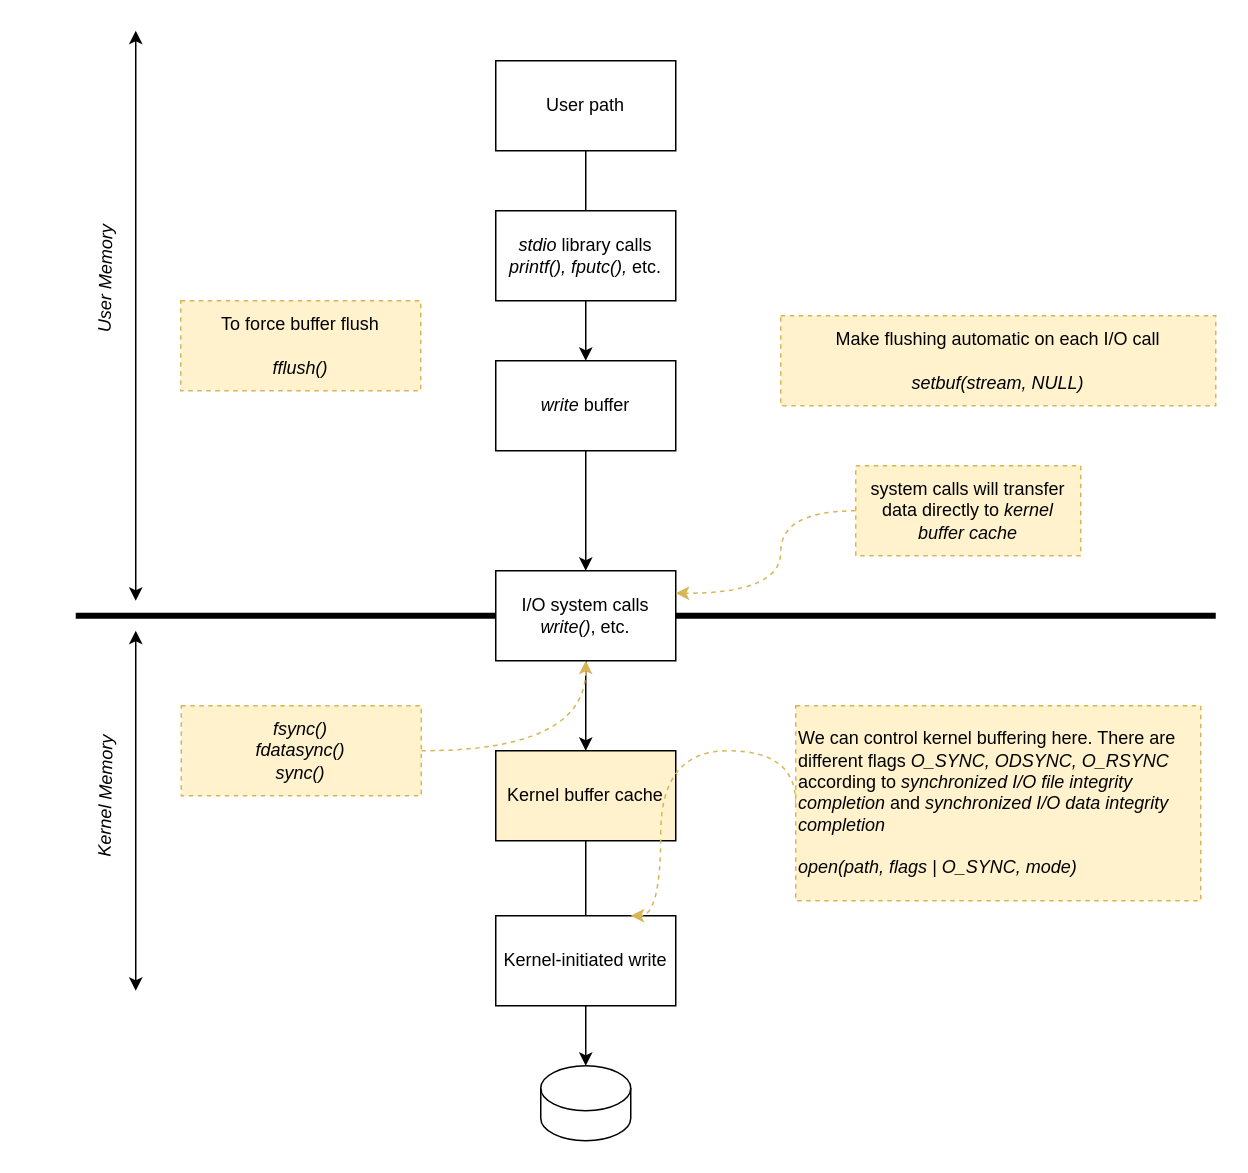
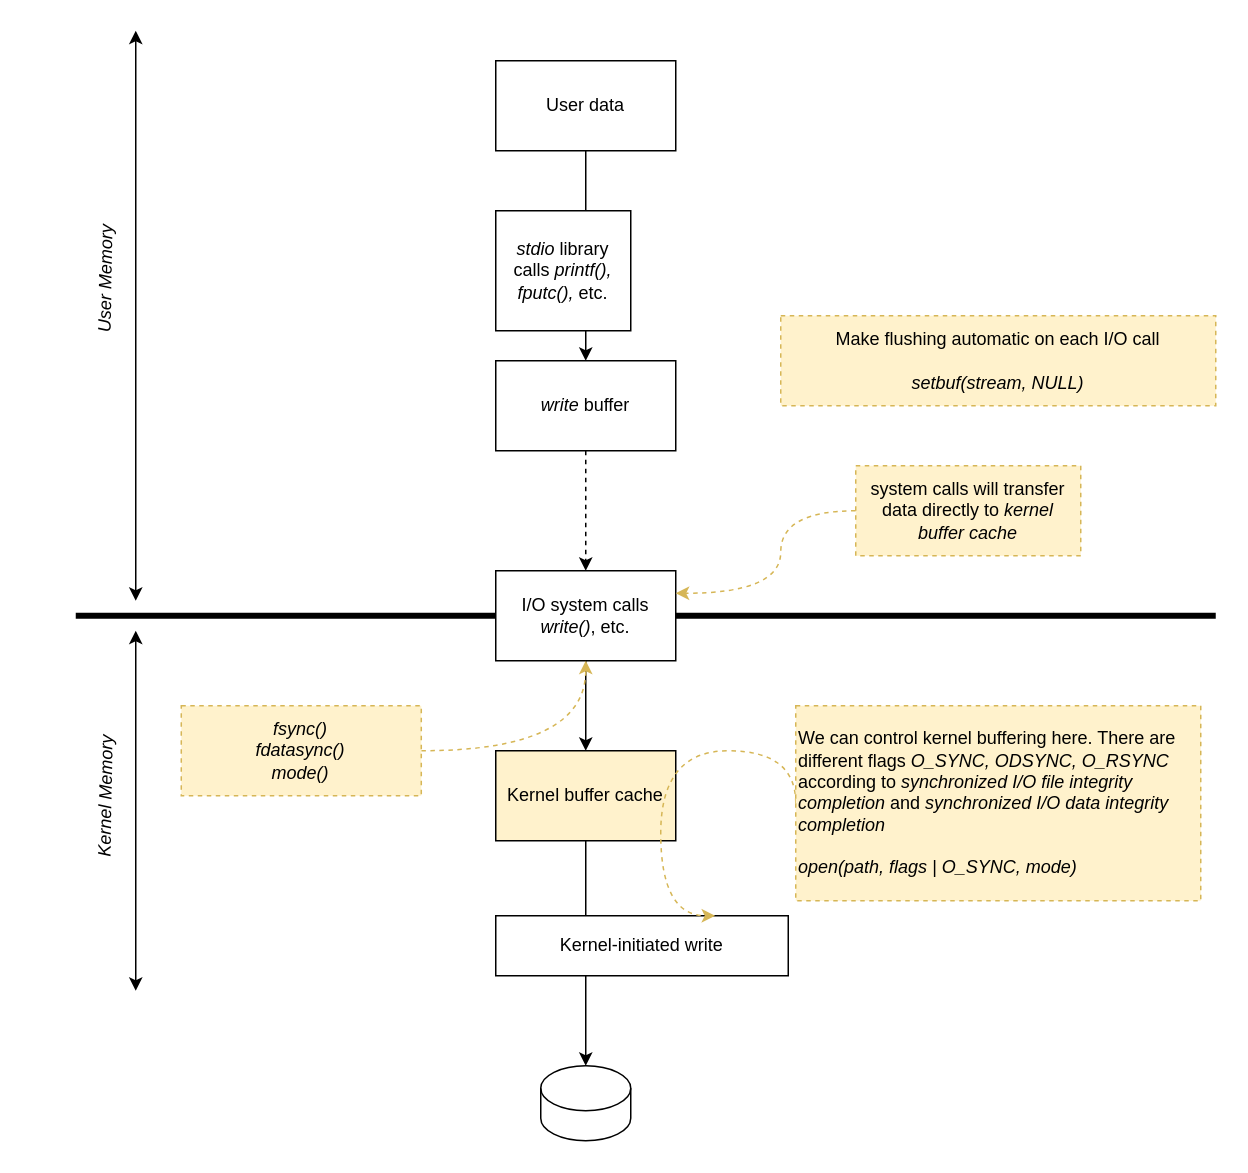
node "User path": label "User path" -> "User data"
node "stdio library calls printf(), fputc(), etc.": size 180x90 -> 135x120
node "To force buffer flush fflush()": removed
edge "write buffer" -> "I/O system calls write(), etc.": style solid -> dashed
node "fsync() fdatasync() sync()": label "fsync() fdatasync() sync()" -> "fsync() fdatasync() mode()"
node "Kernel-initiated write": size 180x90 -> 293x60
